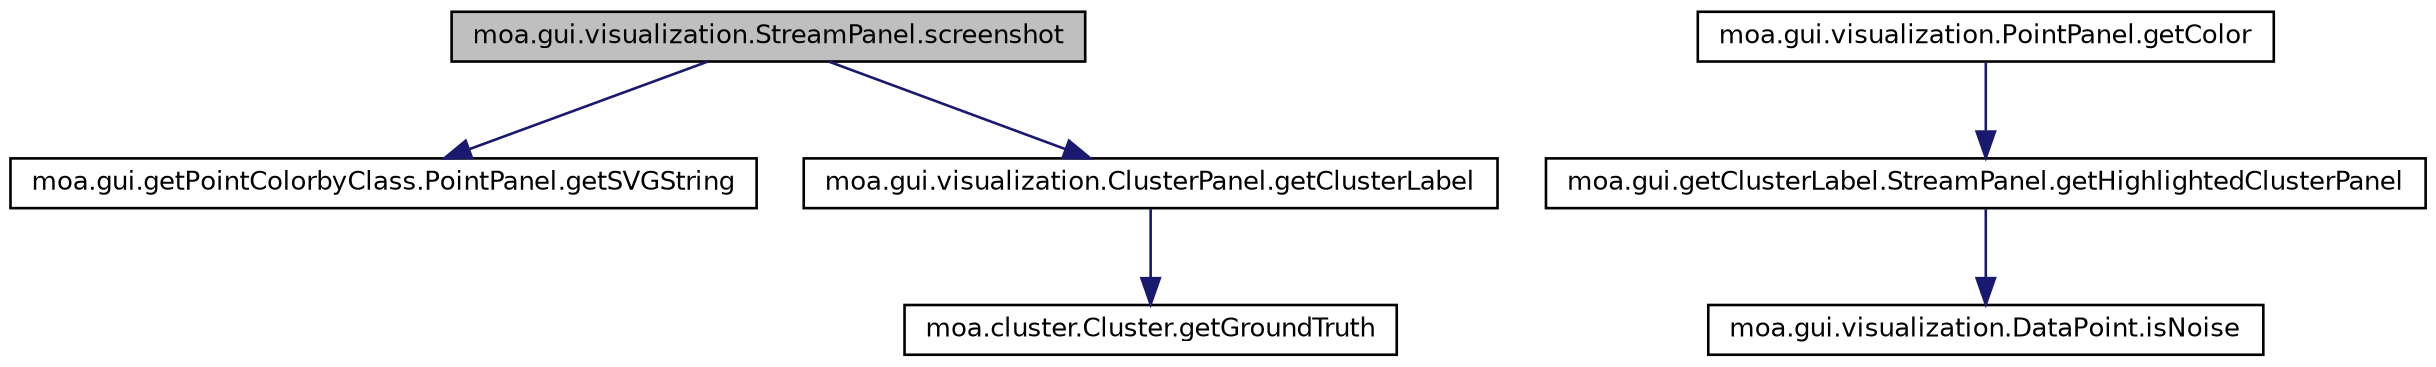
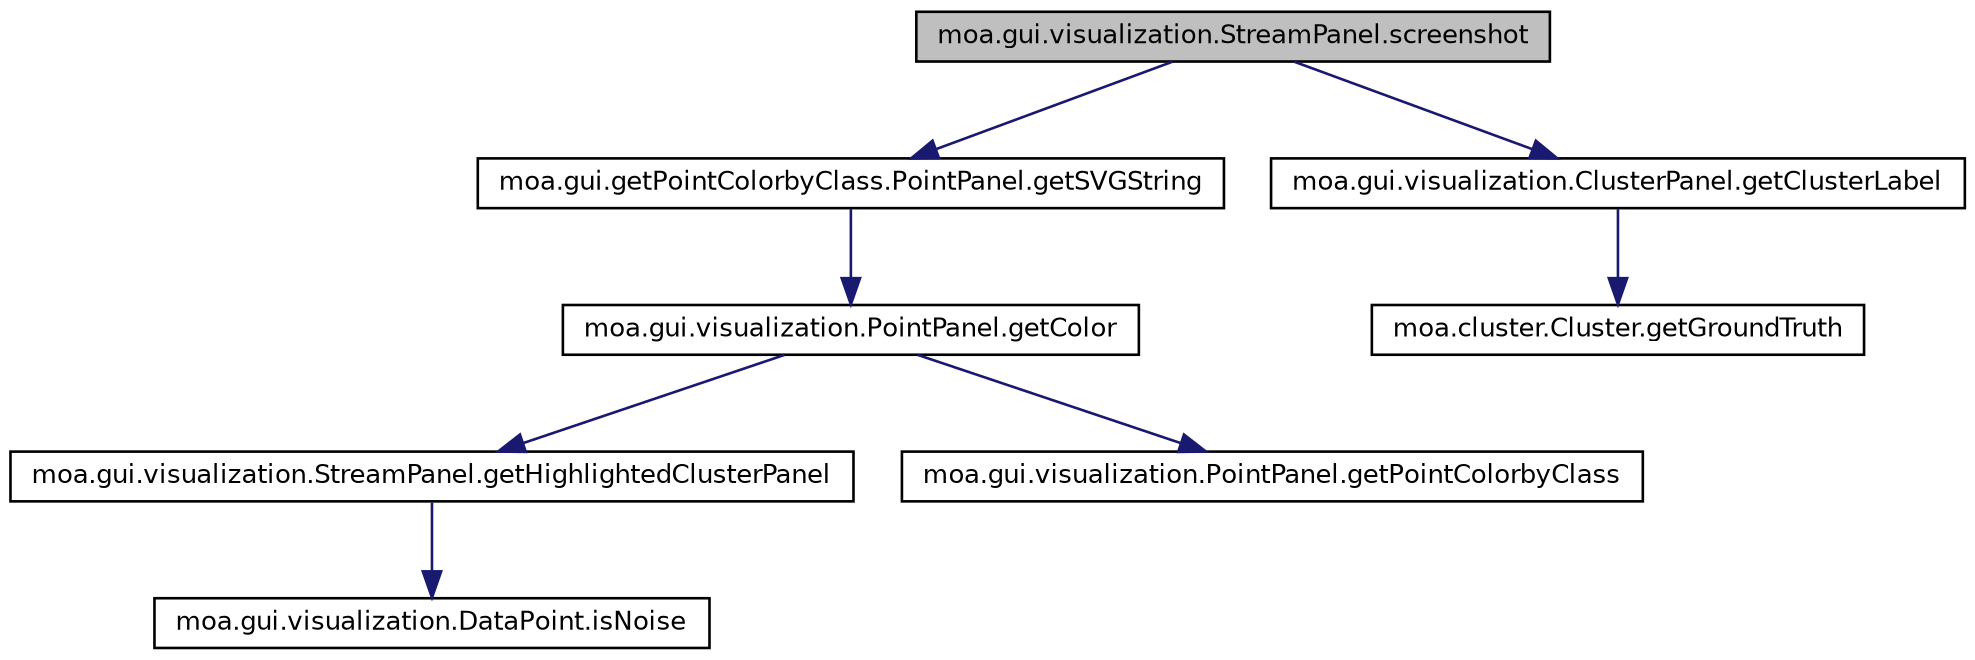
node "moa.gui.getClusterLabel.StreamPanel.getHighlightedClusterPanel": label "moa.gui.getClusterLabel.StreamPanel.getHighlightedClusterPanel" -> "moa.gui.visualization.StreamPanel.getHighlightedClusterPanel"
edge "moa.gui.getPointColorbyClass.PointPanel.getSVGString" -> "moa.gui.visualization.PointPanel.getColor": added
node "moa.gui.visualization.PointPanel.getPointColorbyClass": added
